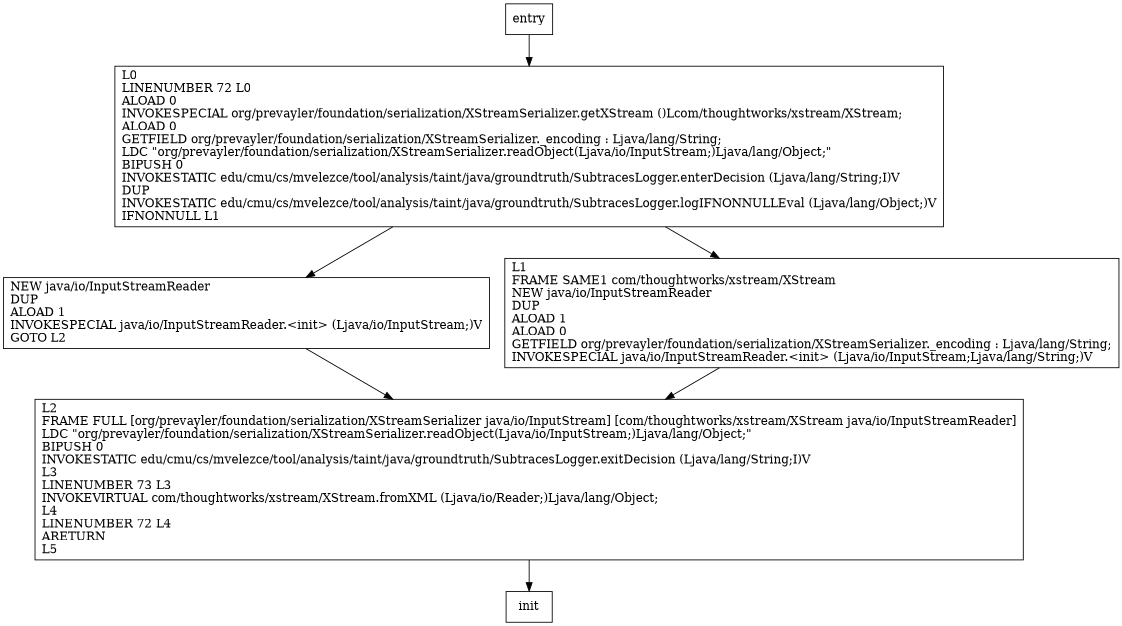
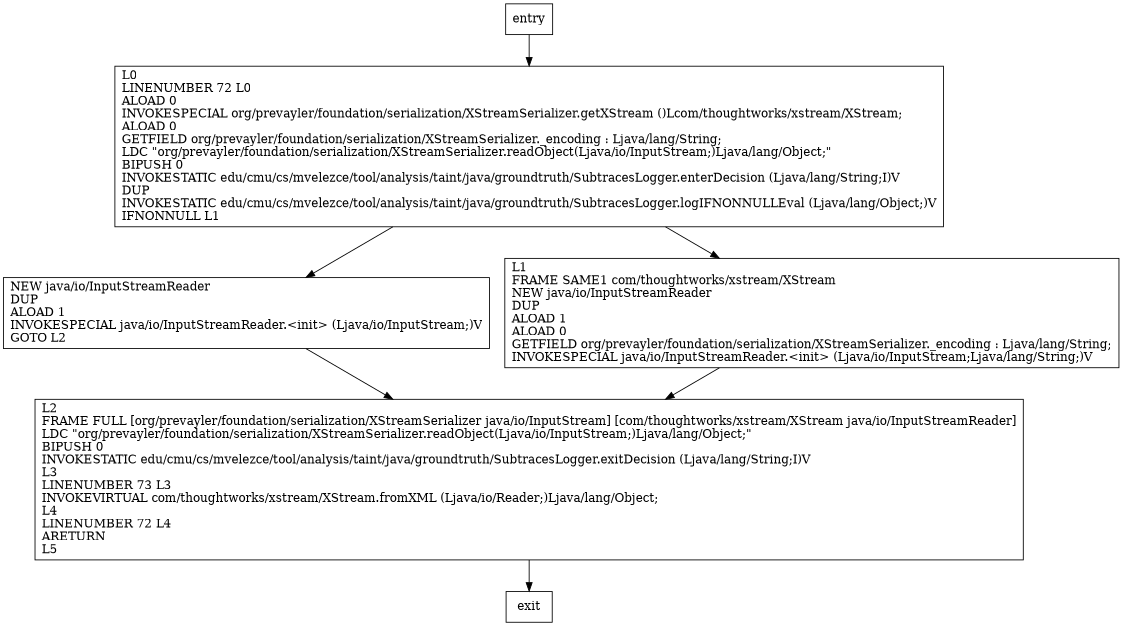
node "init": label "init" -> "exit"
